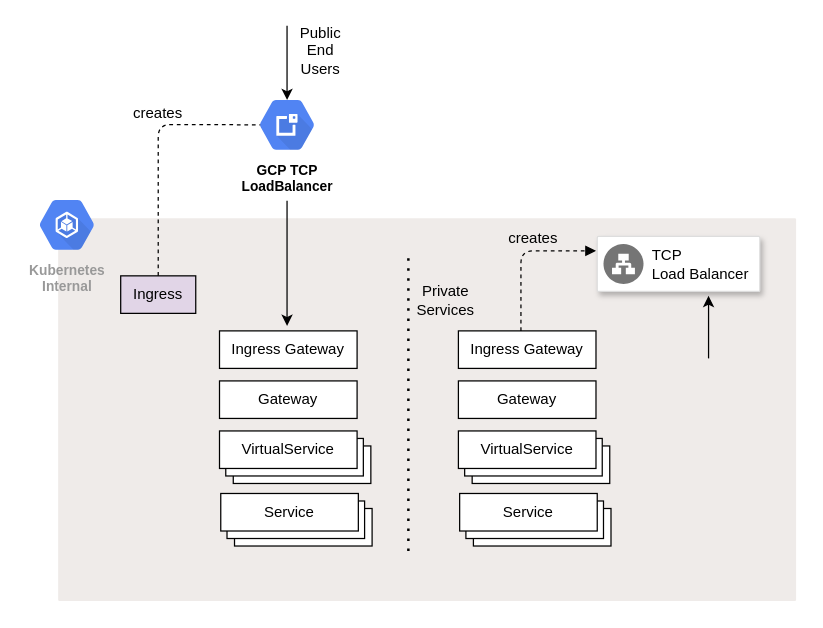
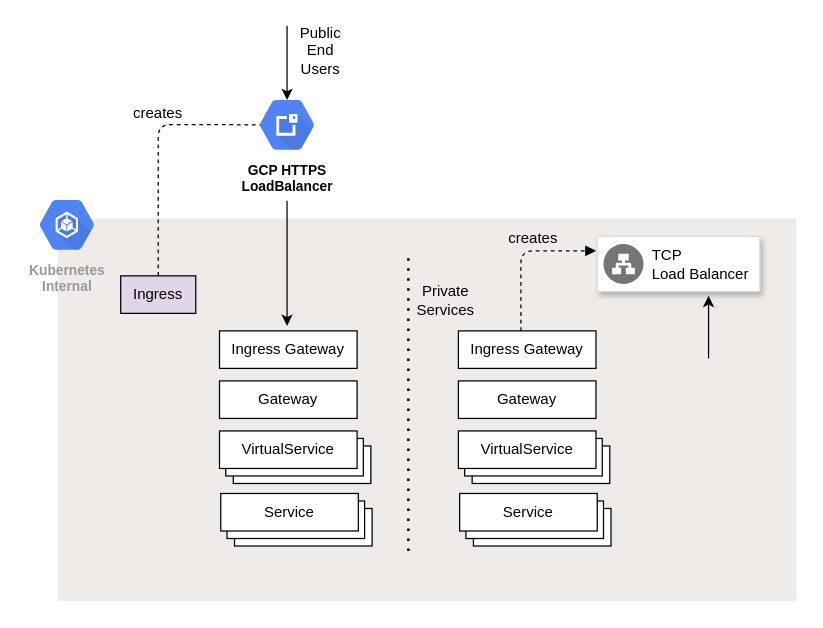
node "GCP TCP LoadBalancer": label "GCP TCP LoadBalancer" -> "GCP HTTPS LoadBalancer"
